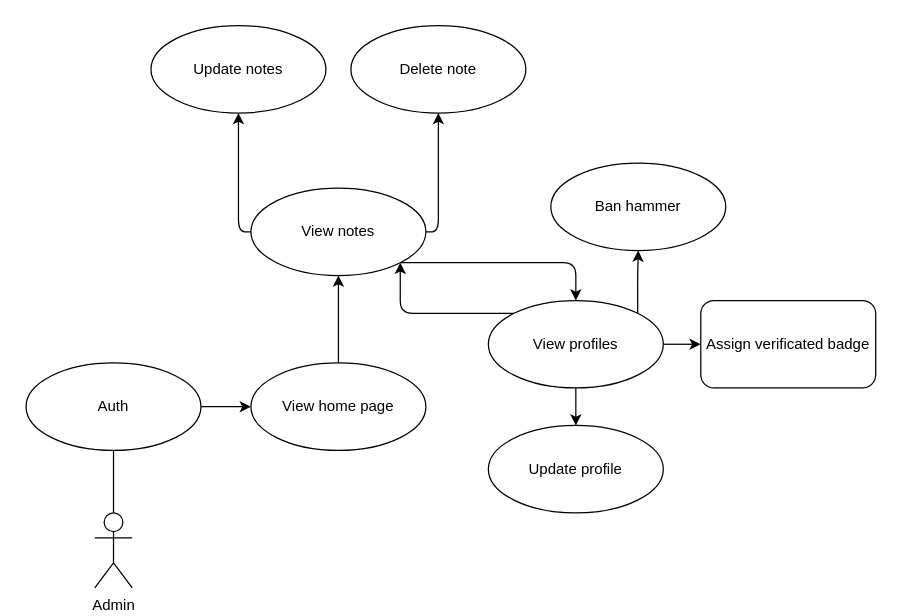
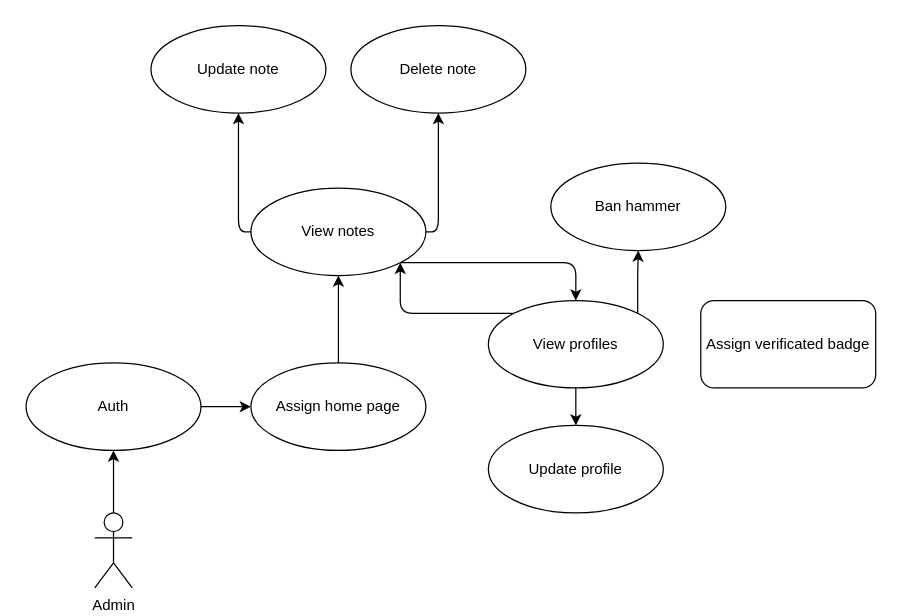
node "Update notes": label "Update notes" -> "Update note"
edge "View profiles" -> "Assign verificated badge": removed
node "View home page": label "View home page" -> "Assign home page"
edge "Auth" -- "Admin": arrowhead none -> classic
